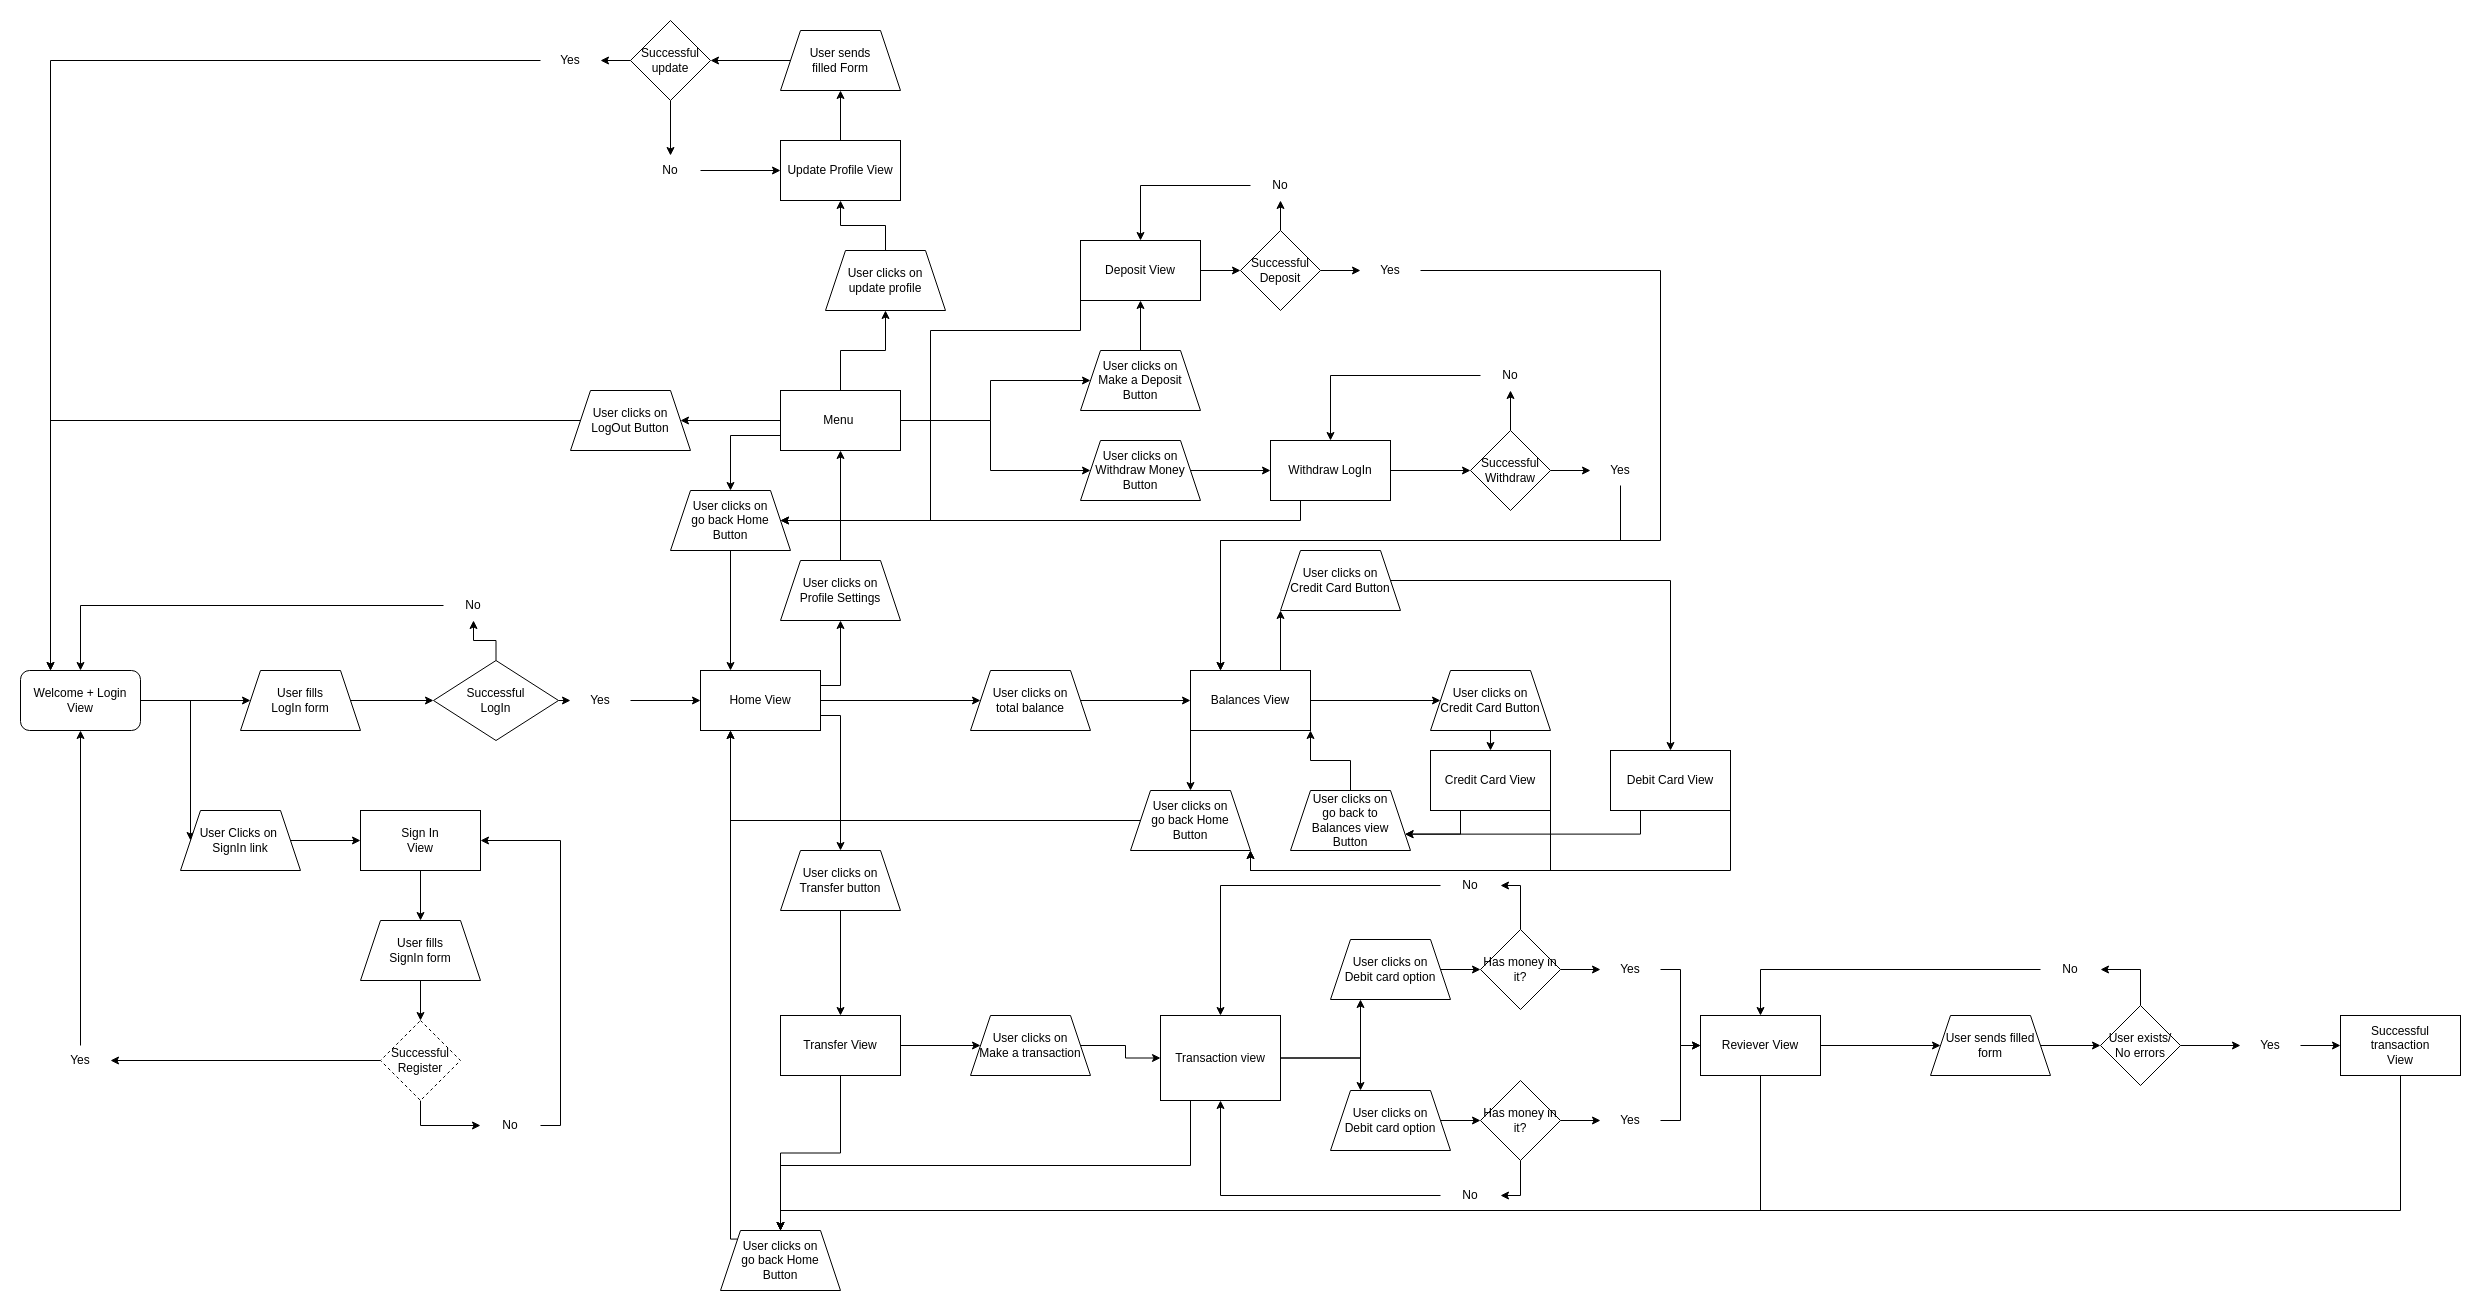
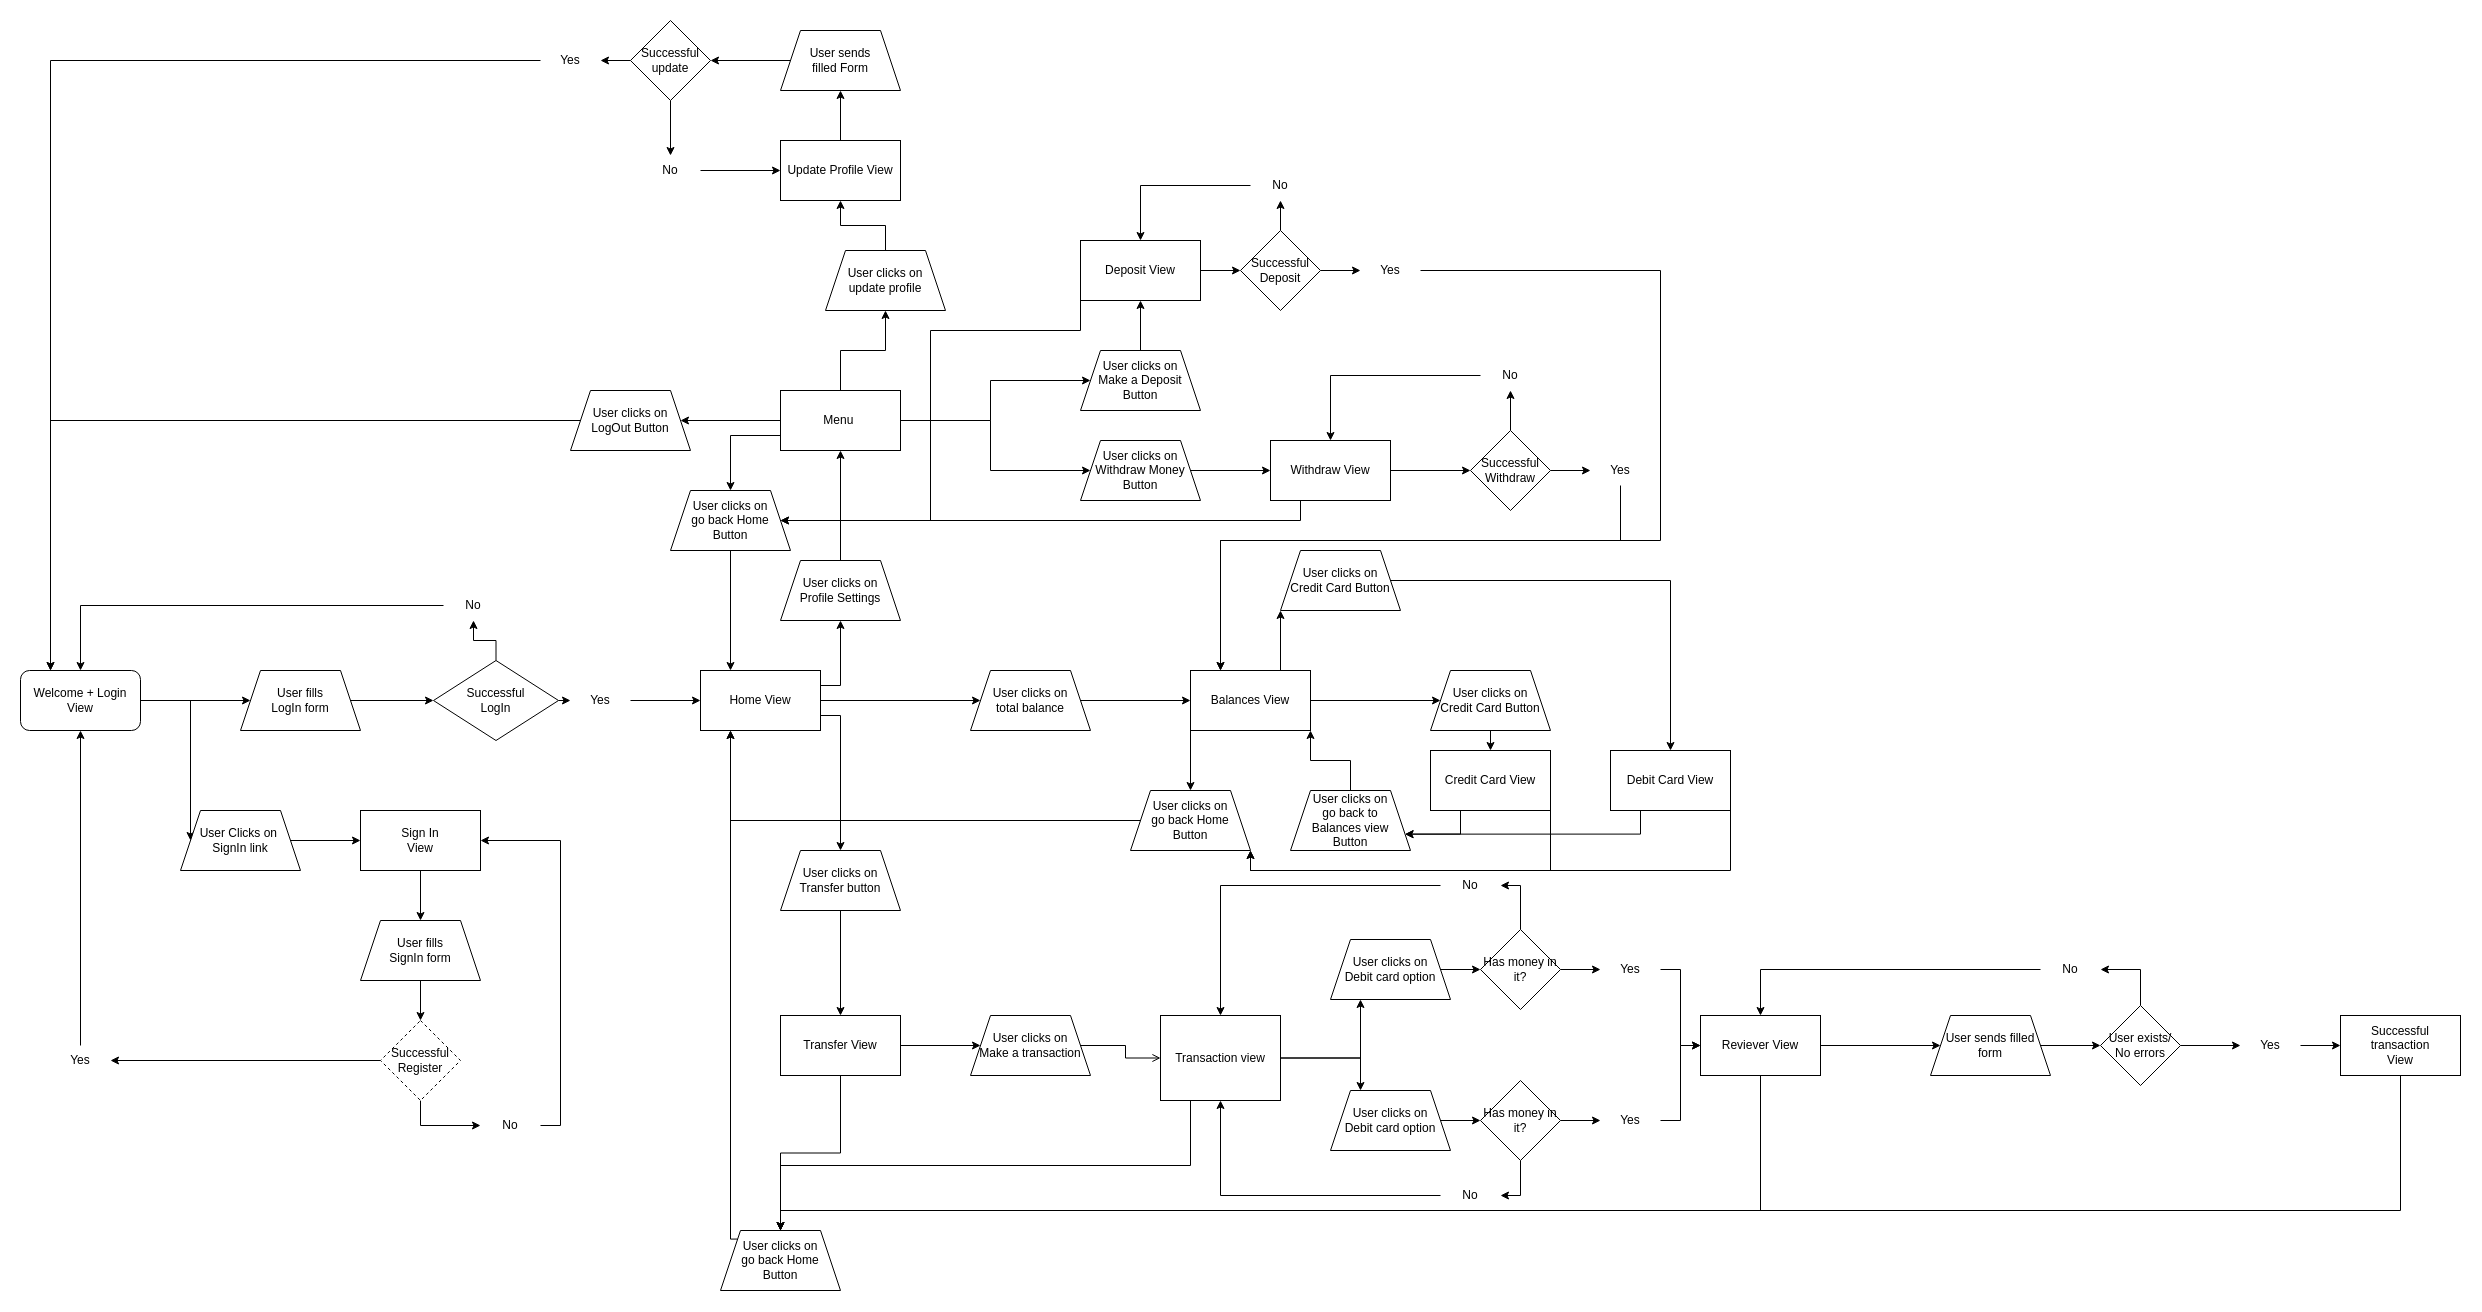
node "Withdraw LogIn": label "Withdraw LogIn" -> "Withdraw View"
edge "User clicks on Make a transaction" -> "Transaction view": arrowhead classic -> open
